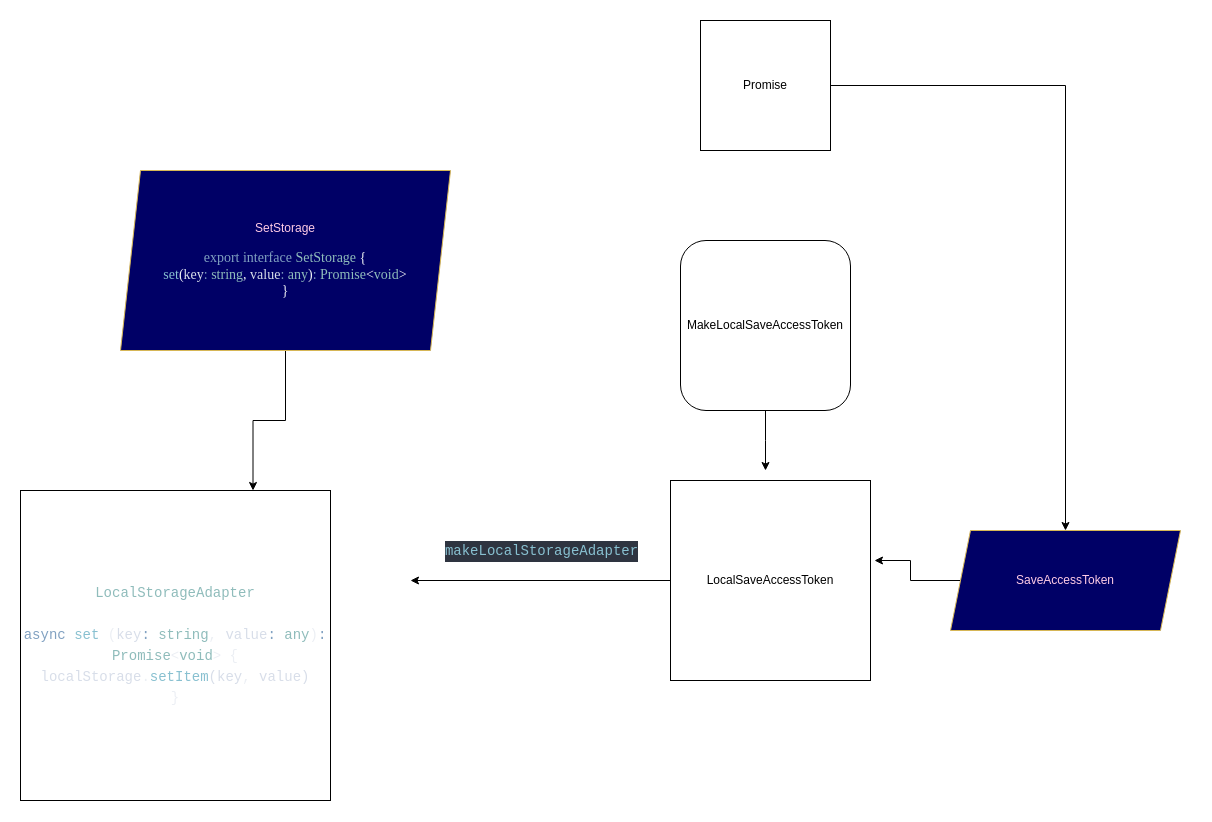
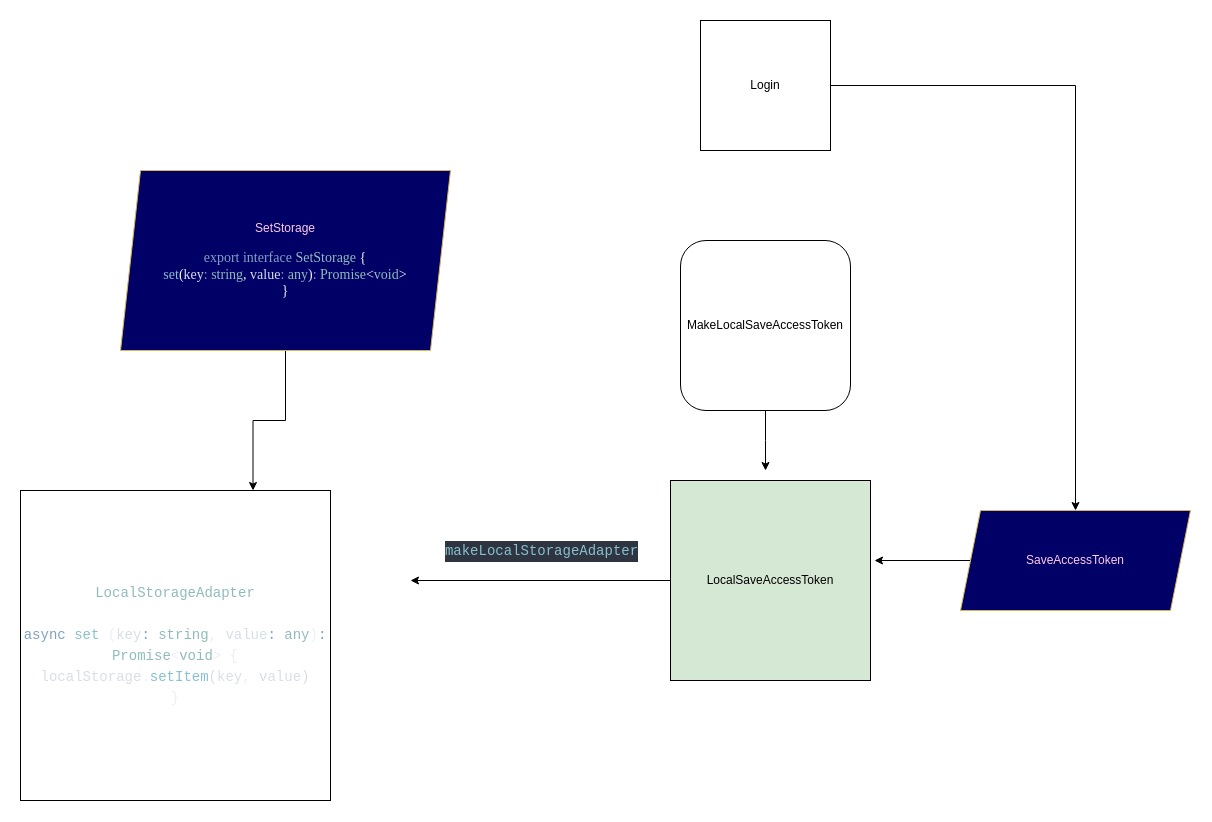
node "Promise": label "Promise" -> "Login"
node "LocalSaveAccessToken": fillcolor #ffffff -> #d5e8d4
node "SaveAccessToken": moved (1066, 581) -> (1076, 561)
